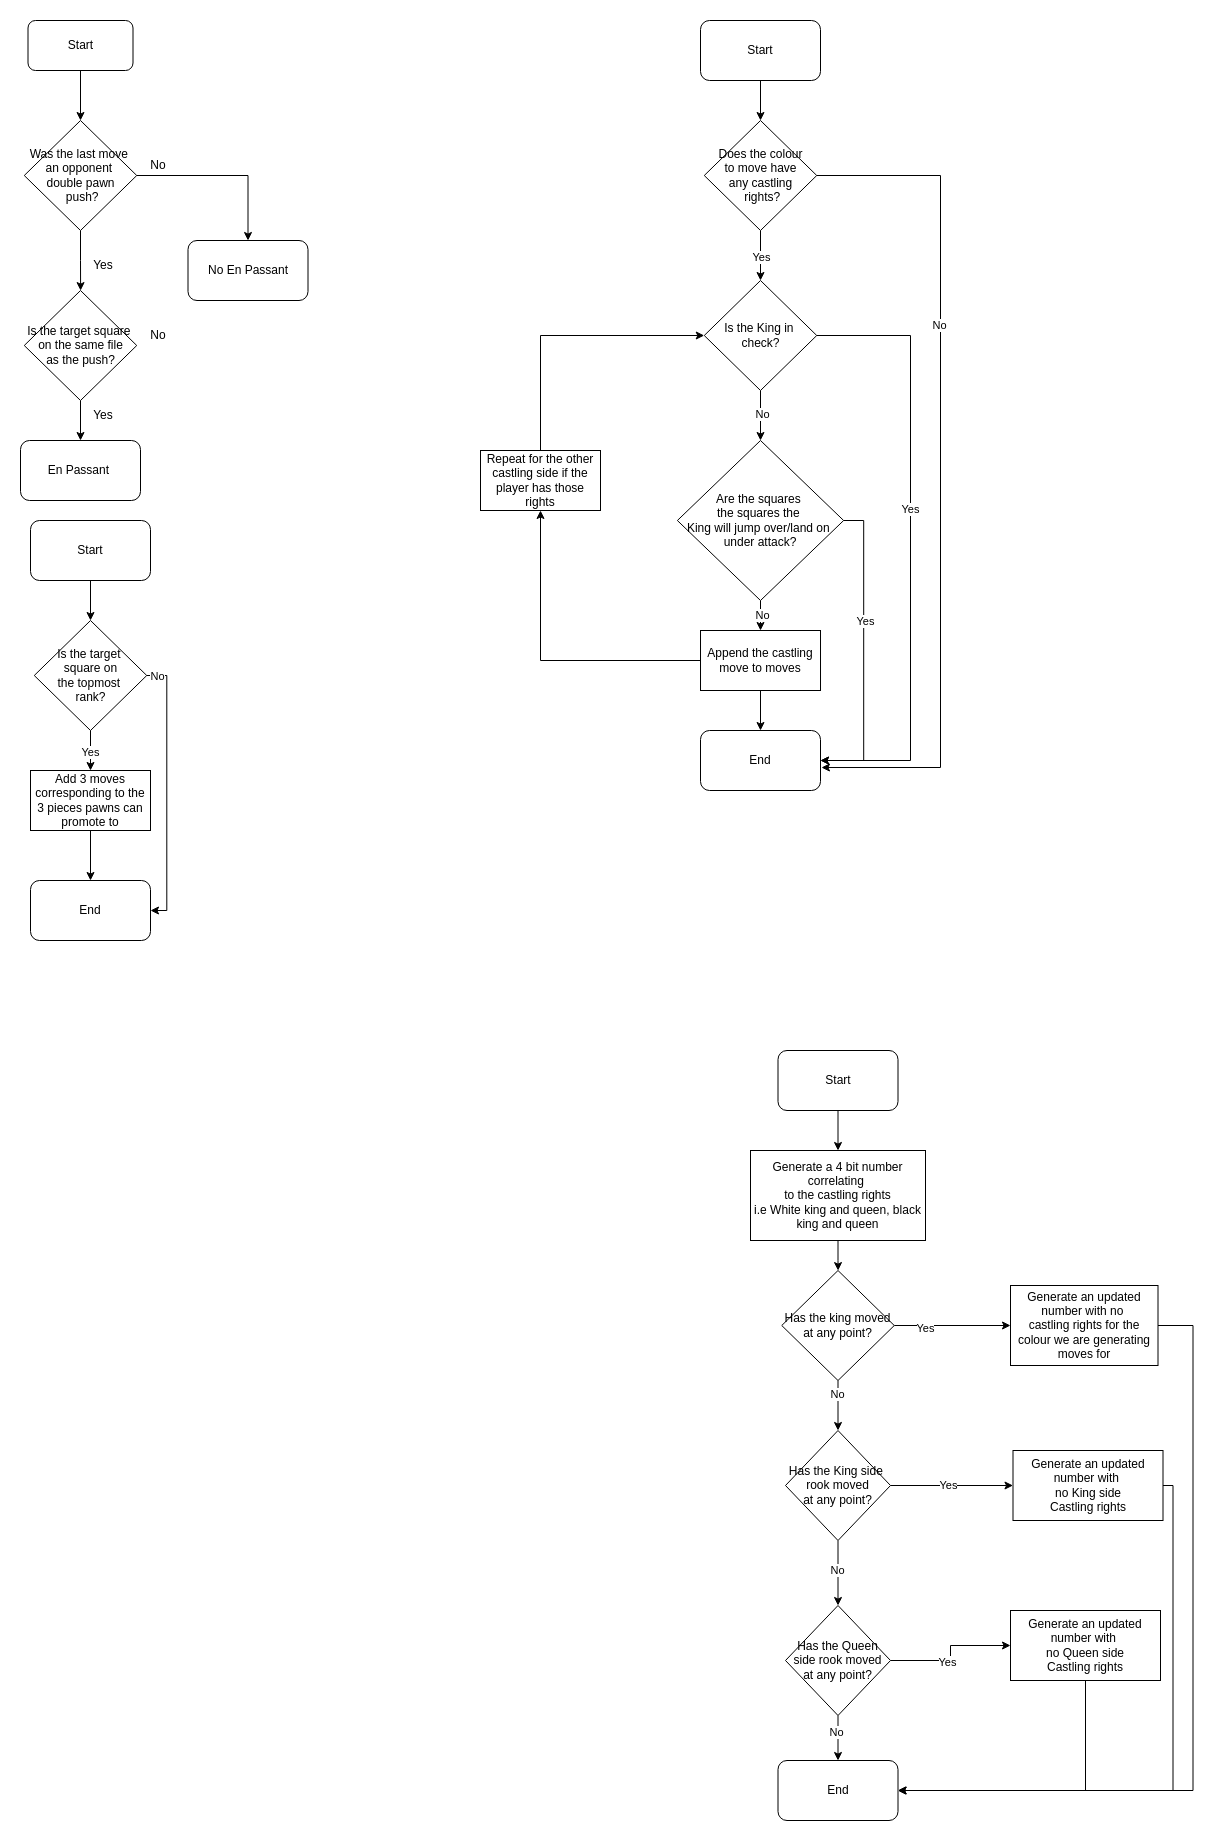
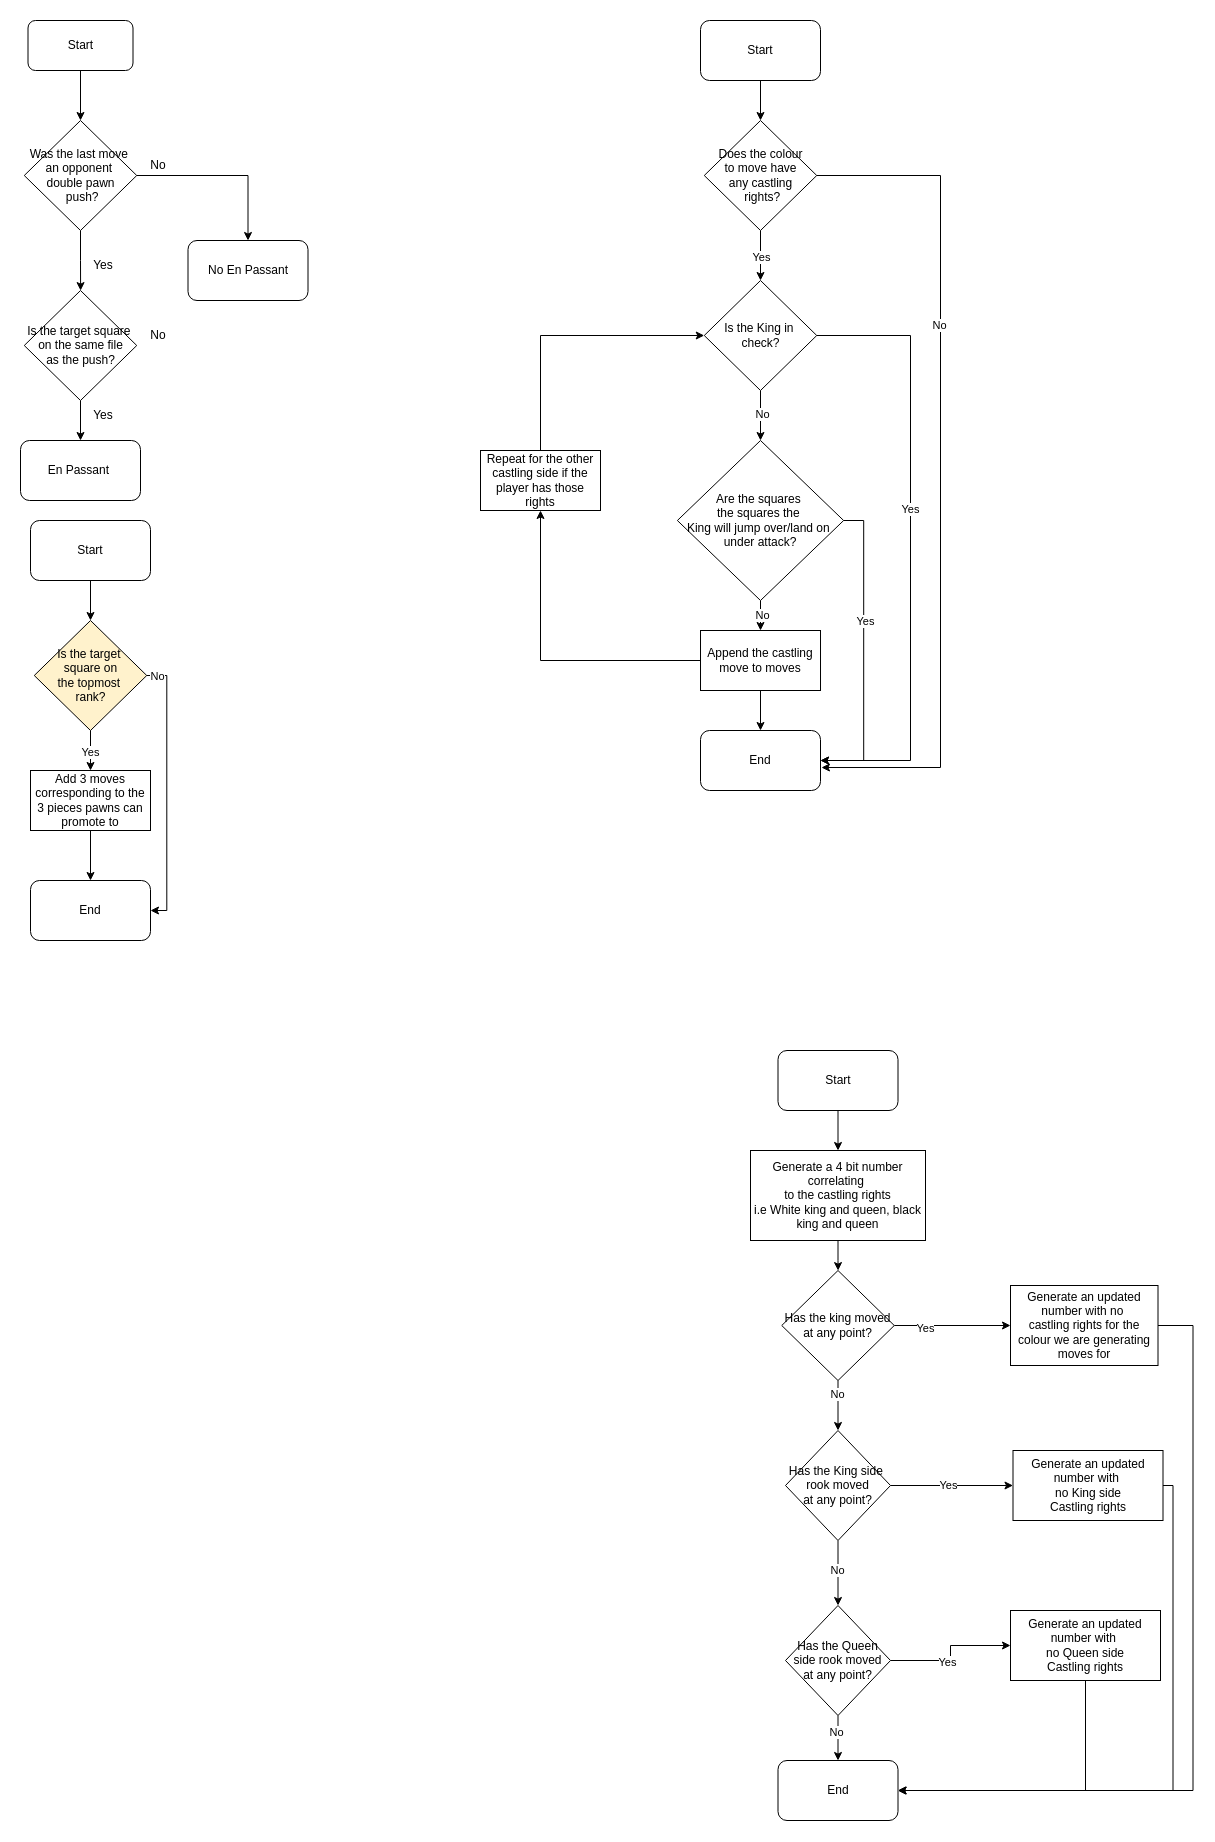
node "Is the target square on the topmost rank?": fillcolor #ffffff -> #fff2cc
